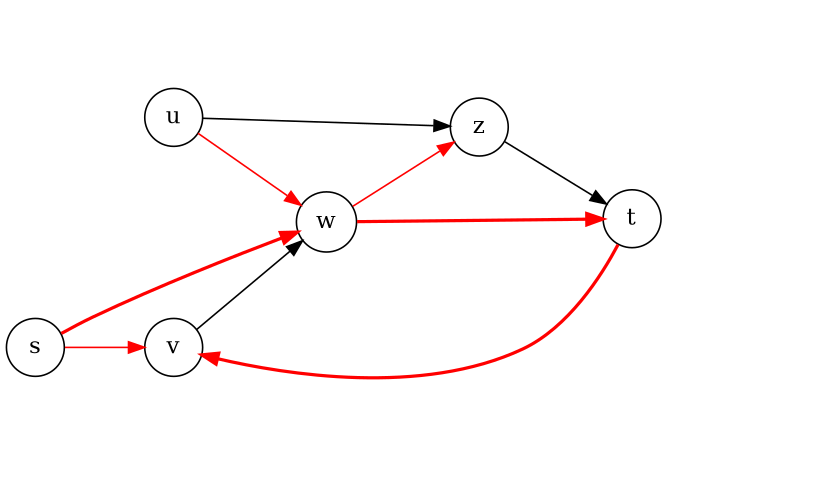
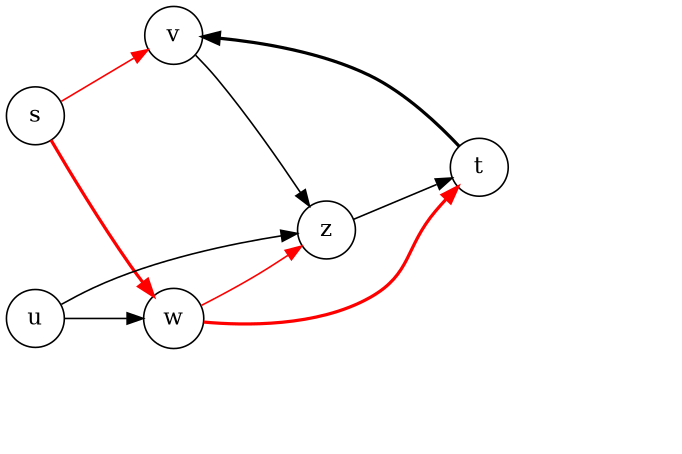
edge "u" -> "w": color red -> black
edge "v" -> "w": now "v" -> "z"
edge "t" -> "v": color red -> black
